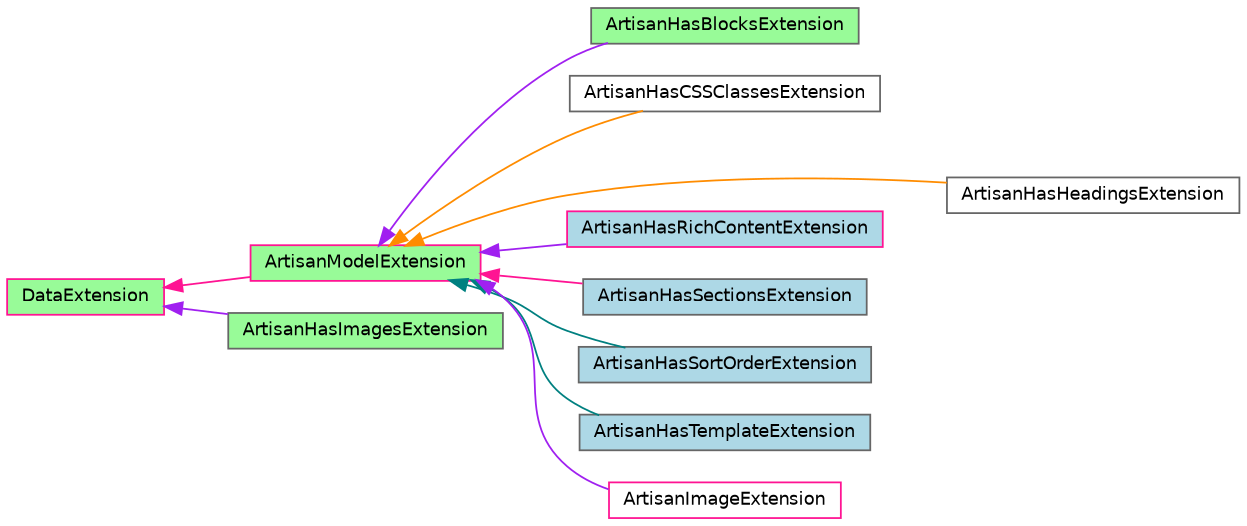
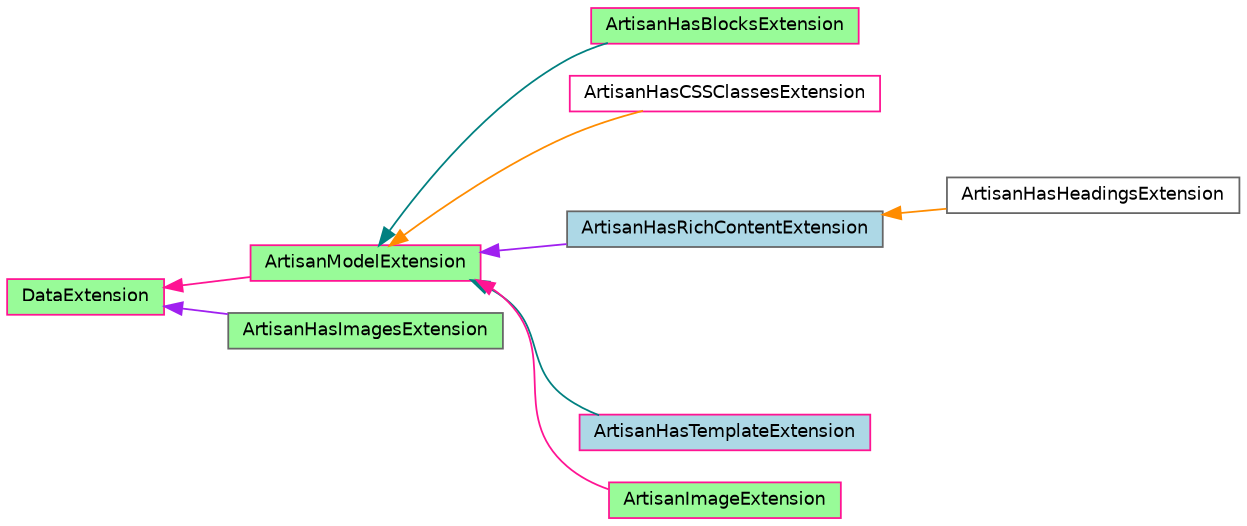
node "ArtisanHasBlocksExtension": color gray40 -> deeppink
node "ArtisanHasCSSClassesExtension": color gray40 -> deeppink
edge "ArtisanHasBlocksExtension" -> "ArtisanModelExtension": color purple -> teal
edge "ArtisanHasHeadingsExtension" -> "ArtisanModelExtension": now "ArtisanHasHeadingsExtension" -> "ArtisanHasRichContentExtension"
node "ArtisanHasRichContentExtension": color deeppink -> gray40
node "ArtisanHasSectionsExtension": removed
node "ArtisanHasSortOrderExtension": removed
edge "ArtisanImageExtension" -> "ArtisanModelExtension": color purple -> deeppink
node "ArtisanHasTemplateExtension": color gray40 -> deeppink
node "ArtisanImageExtension": fillcolor white -> palegreen
